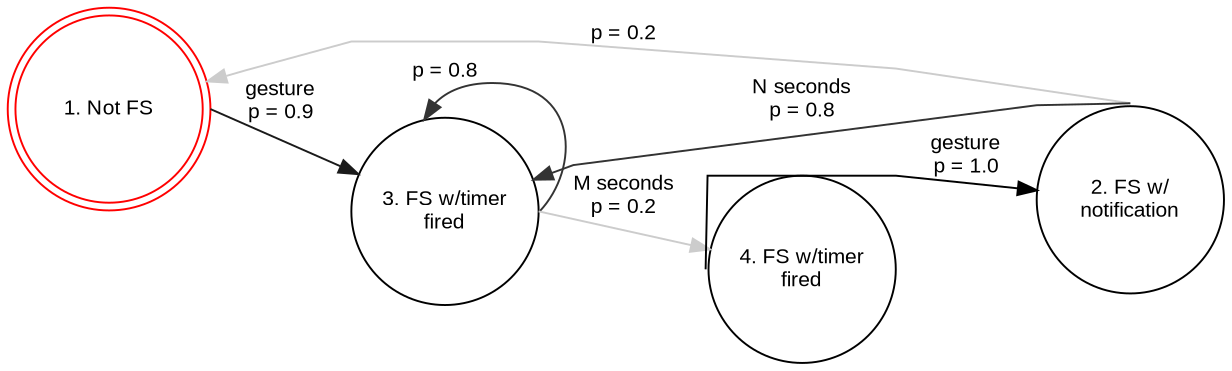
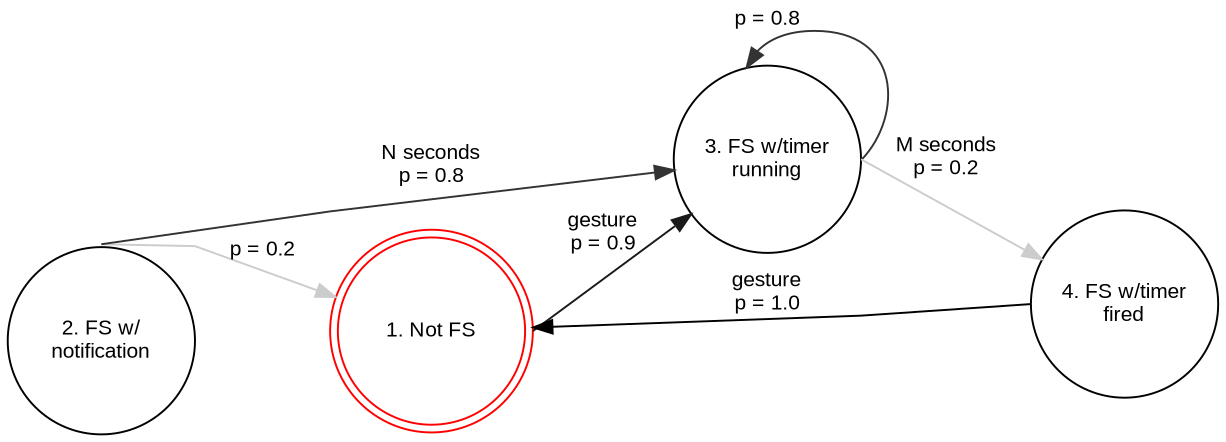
edge "4. FS w/timer fired" -> "2. FS w/ notification": now "4. FS w/timer fired" -> "1. Not FS"
node "3. FS w/timer fired": label "3. FS w/timer fired" -> "3. FS w/timer running"
